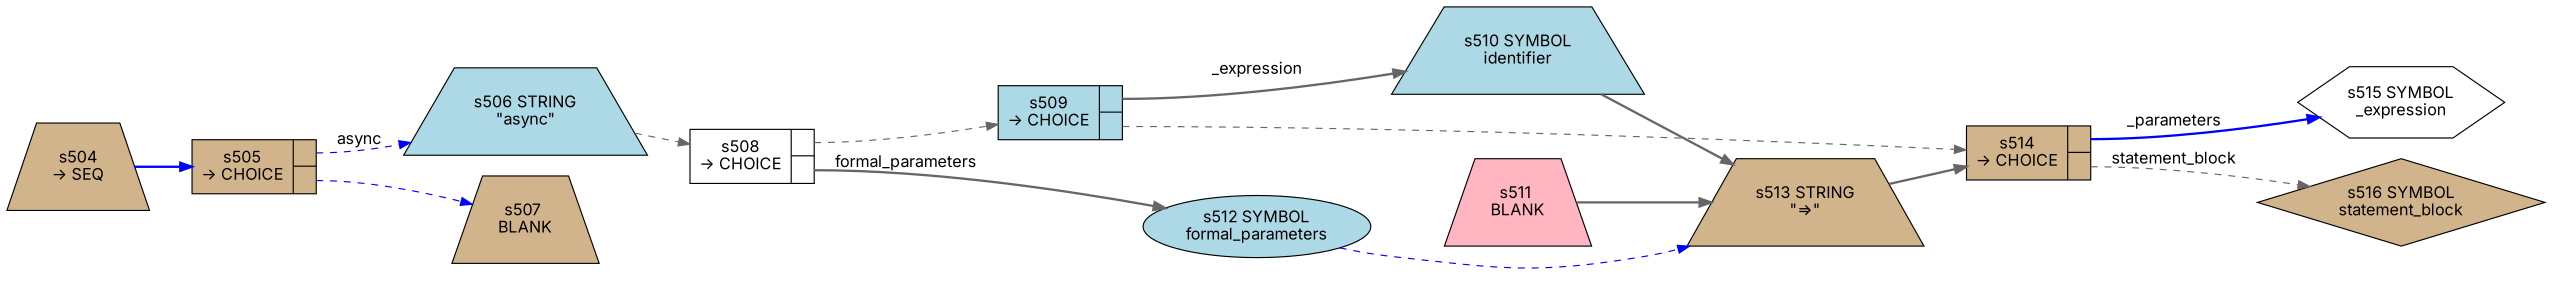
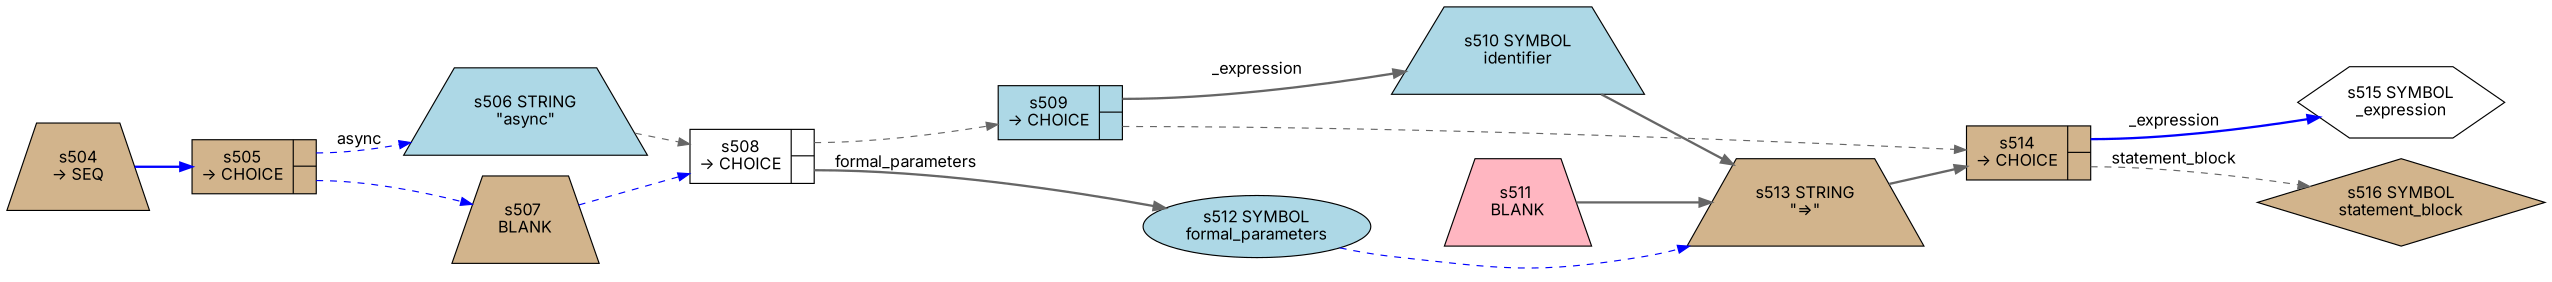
edge "s514" -> "s515 SYMBOL _expression": label "_parameters" -> "_expression"
edge "s507 BLANK" -> "s508": added
